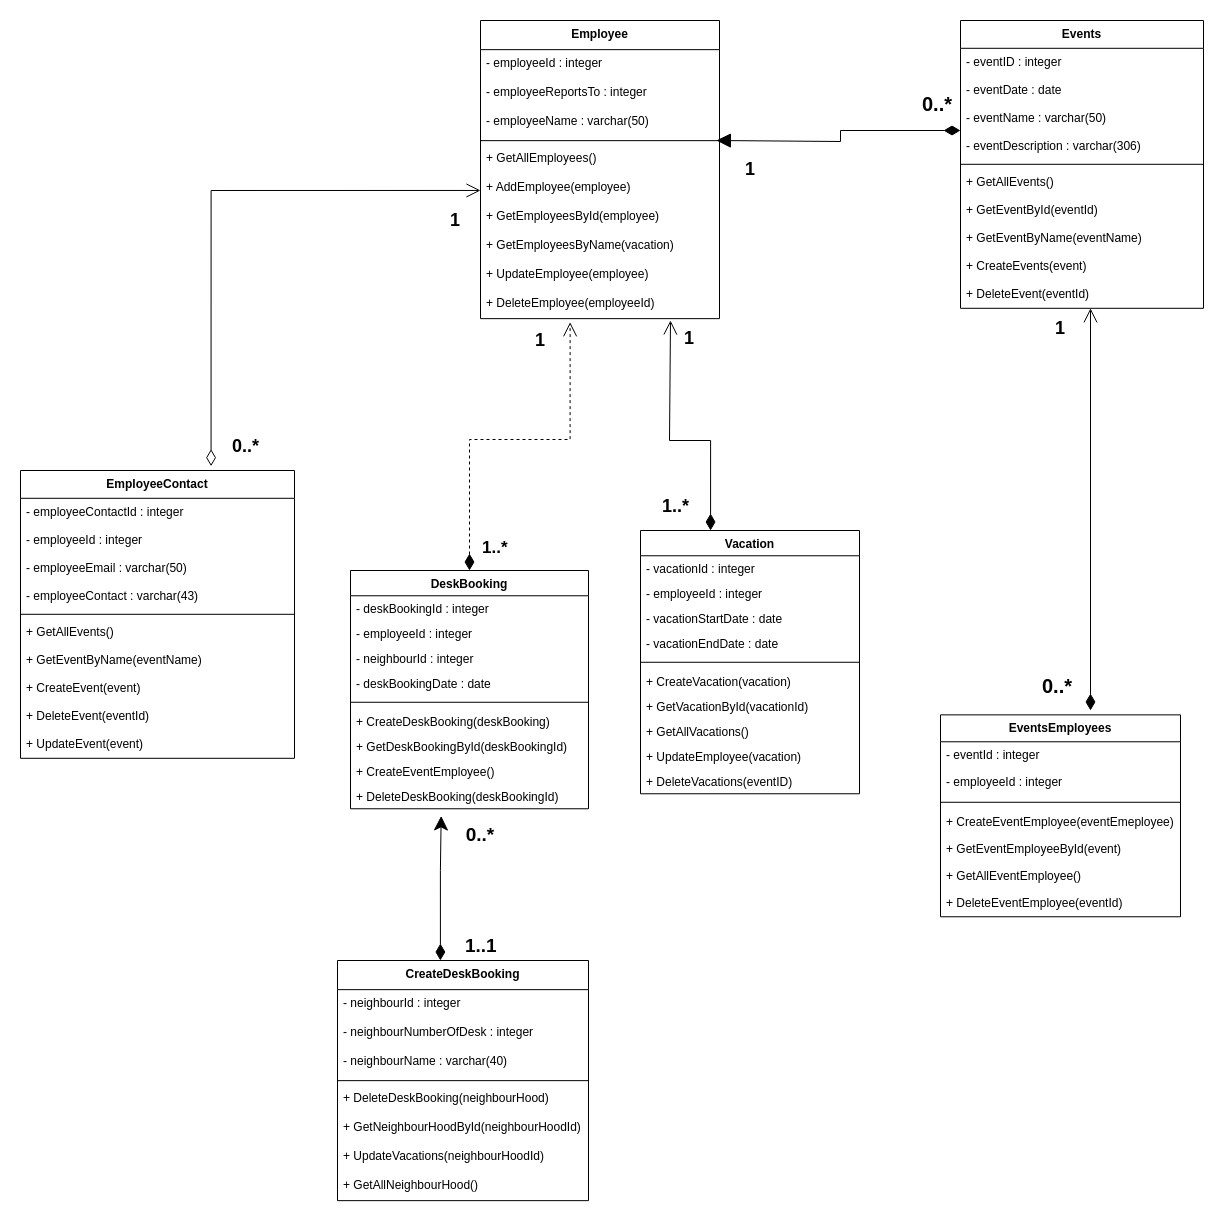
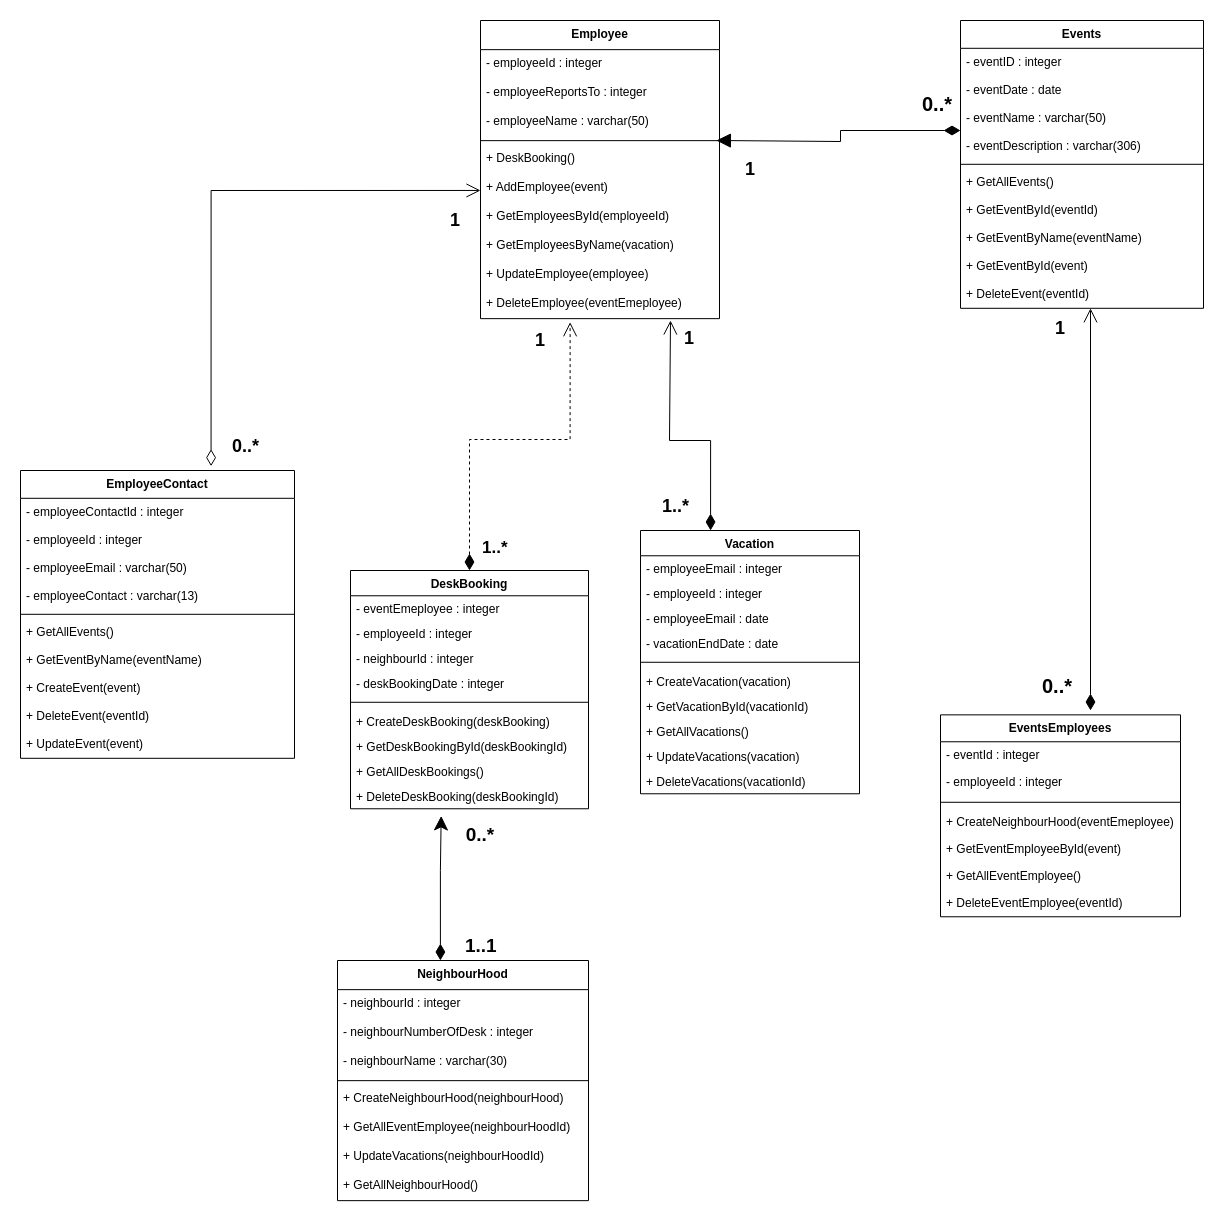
node "+ GetAllEmployees()": label "+ GetAllEmployees()" -> "+ DeskBooking()"
node "+ AddEmployee(employee)": label "+ AddEmployee(employee)" -> "+ AddEmployee(event)"
node "+ GetEmployeesById(employee)": label "+ GetEmployeesById(employee)" -> "+ GetEmployeesById(employeeId)"
node "+ CreateEvents(event)": label "+ CreateEvents(event)" -> "+ GetEventById(event)"
node "+ DeleteEmployee(employeeId)": label "+ DeleteEmployee(employeeId)" -> "+ DeleteEmployee(eventEmeployee)"
node "- vacationId : integer": label "- vacationId : integer" -> "- employeeEmail : integer"
node "- employeeContact : varchar(43)": label "- employeeContact : varchar(43)" -> "- employeeContact : varchar(13)"
node "- deskBookingId : integer": label "- deskBookingId : integer" -> "- eventEmeployee : integer"
node "- vacationStartDate : date": label "- vacationStartDate : date" -> "- employeeEmail : date"
node "- deskBookingDate : date": label "- deskBookingDate : date" -> "- deskBookingDate : integer"
node "+ UpdateEmployee(vacation)": label "+ UpdateEmployee(vacation)" -> "+ UpdateVacations(vacation)"
node "+ CreateEventEmployee()": label "+ CreateEventEmployee()" -> "+ GetAllDeskBookings()"
node "+ DeleteVacations(eventID)": label "+ DeleteVacations(eventID)" -> "+ DeleteVacations(vacationId)"
node "+ CreateEventEmployee(eventEmeployee)": label "+ CreateEventEmployee(eventEmeployee)" -> "+ CreateNeighbourHood(eventEmeployee)"
node "CreateDeskBooking": label "CreateDeskBooking" -> "NeighbourHood"
node "- neighbourName : varchar(40)": label "- neighbourName : varchar(40)" -> "- neighbourName : varchar(30)"
node "+ DeleteDeskBooking(neighbourHood)": label "+ DeleteDeskBooking(neighbourHood)" -> "+ CreateNeighbourHood(neighbourHood)"
node "+ GetNeighbourHoodById(neighbourHoodId)": label "+ GetNeighbourHoodById(neighbourHoodId)" -> "+ GetAllEventEmployee(neighbourHoodId)"
